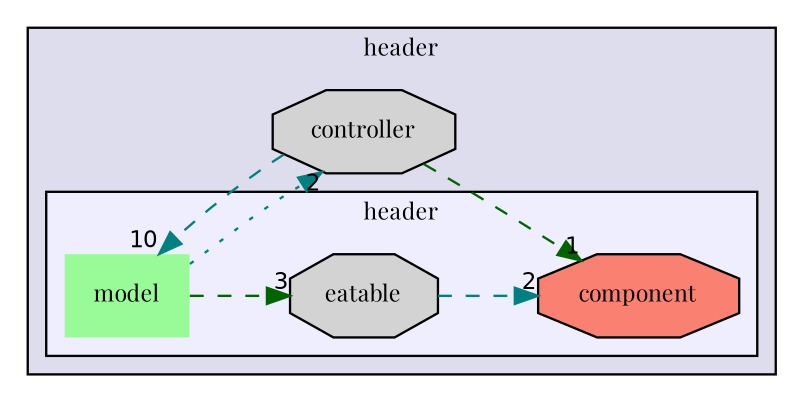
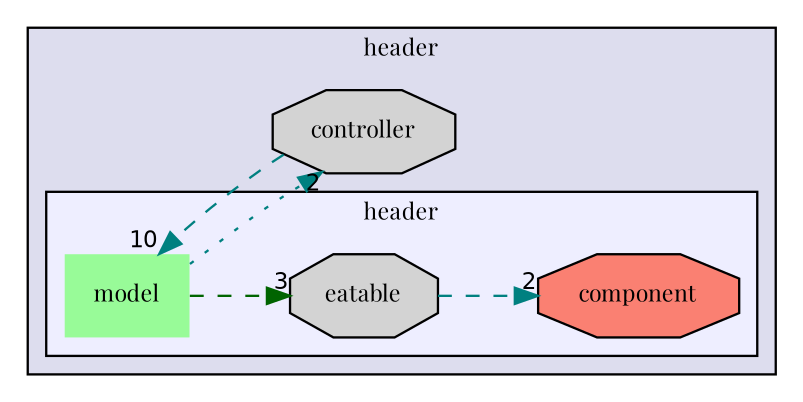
edge "controller" -> "component": removed
